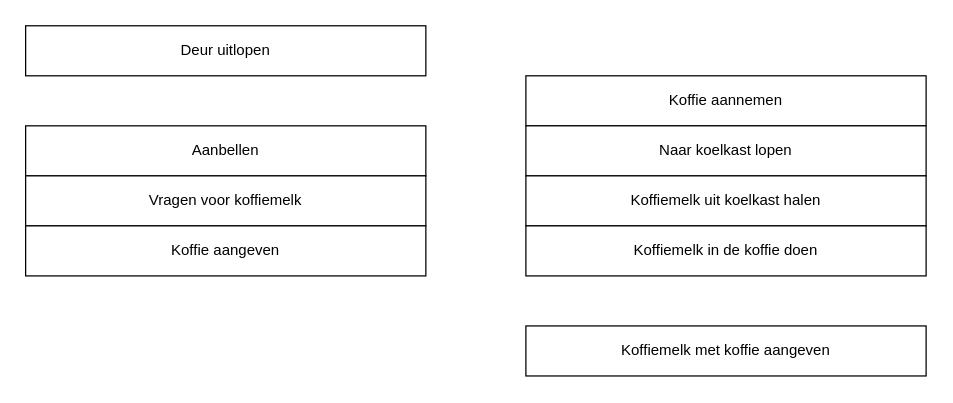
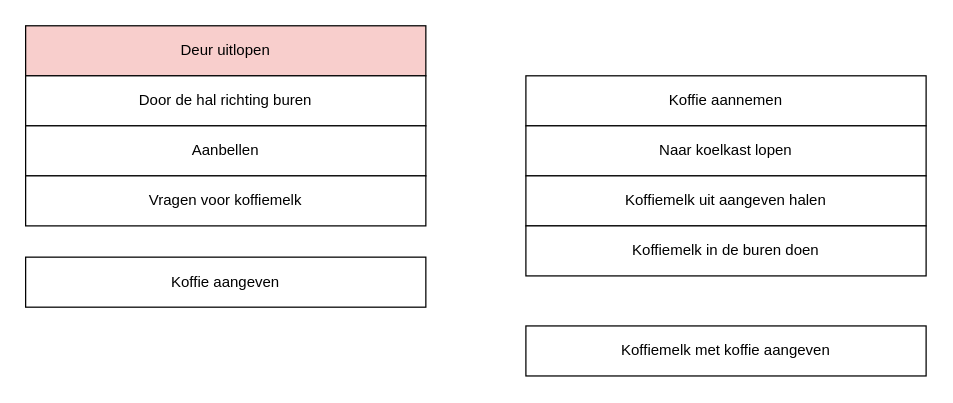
node "Deur uitlopen": fillcolor #ffffff -> #f8cecc
node "Door de hal richting buren": added
node "Koffiemelk uit koelkast halen": label "Koffiemelk uit koelkast halen" -> "Koffiemelk uit aangeven halen"
node "Koffie aangeven": moved (226, 251) -> (226, 282)
node "Koffiemelk in de koffie doen": label "Koffiemelk in de koffie doen" -> "Koffiemelk in de buren doen"
